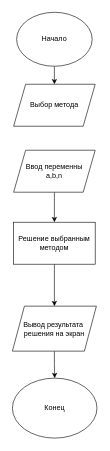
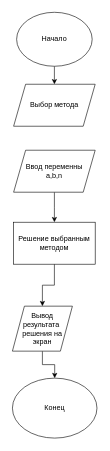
node "Вывод результата решения на экран": size 84x45 -> 60x45
